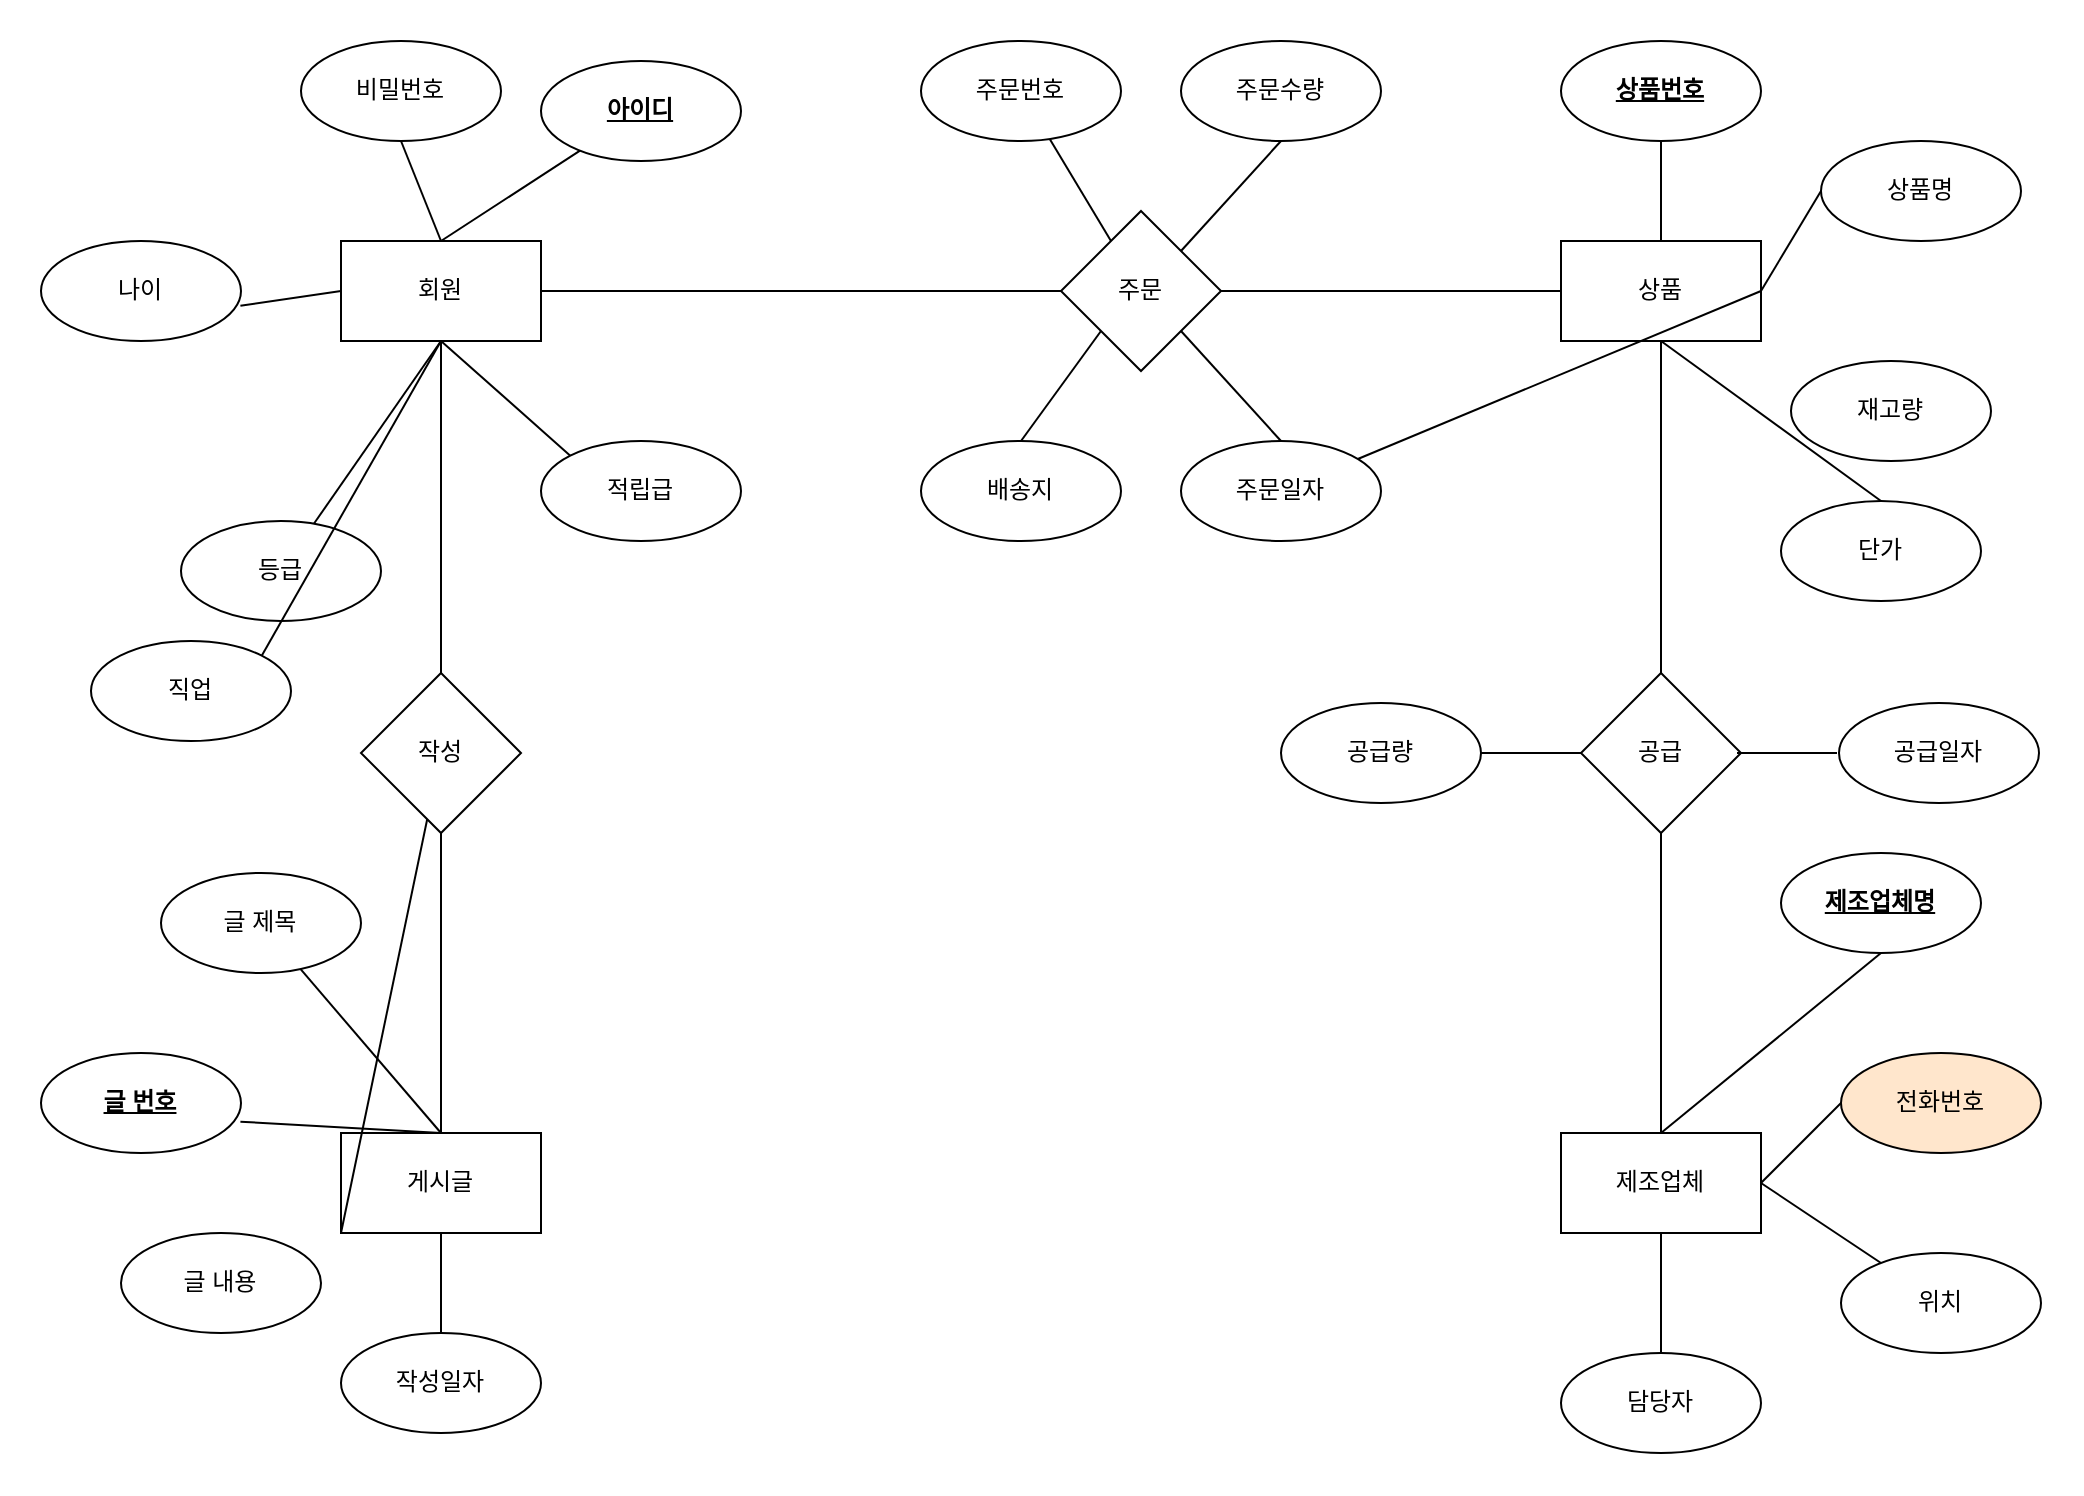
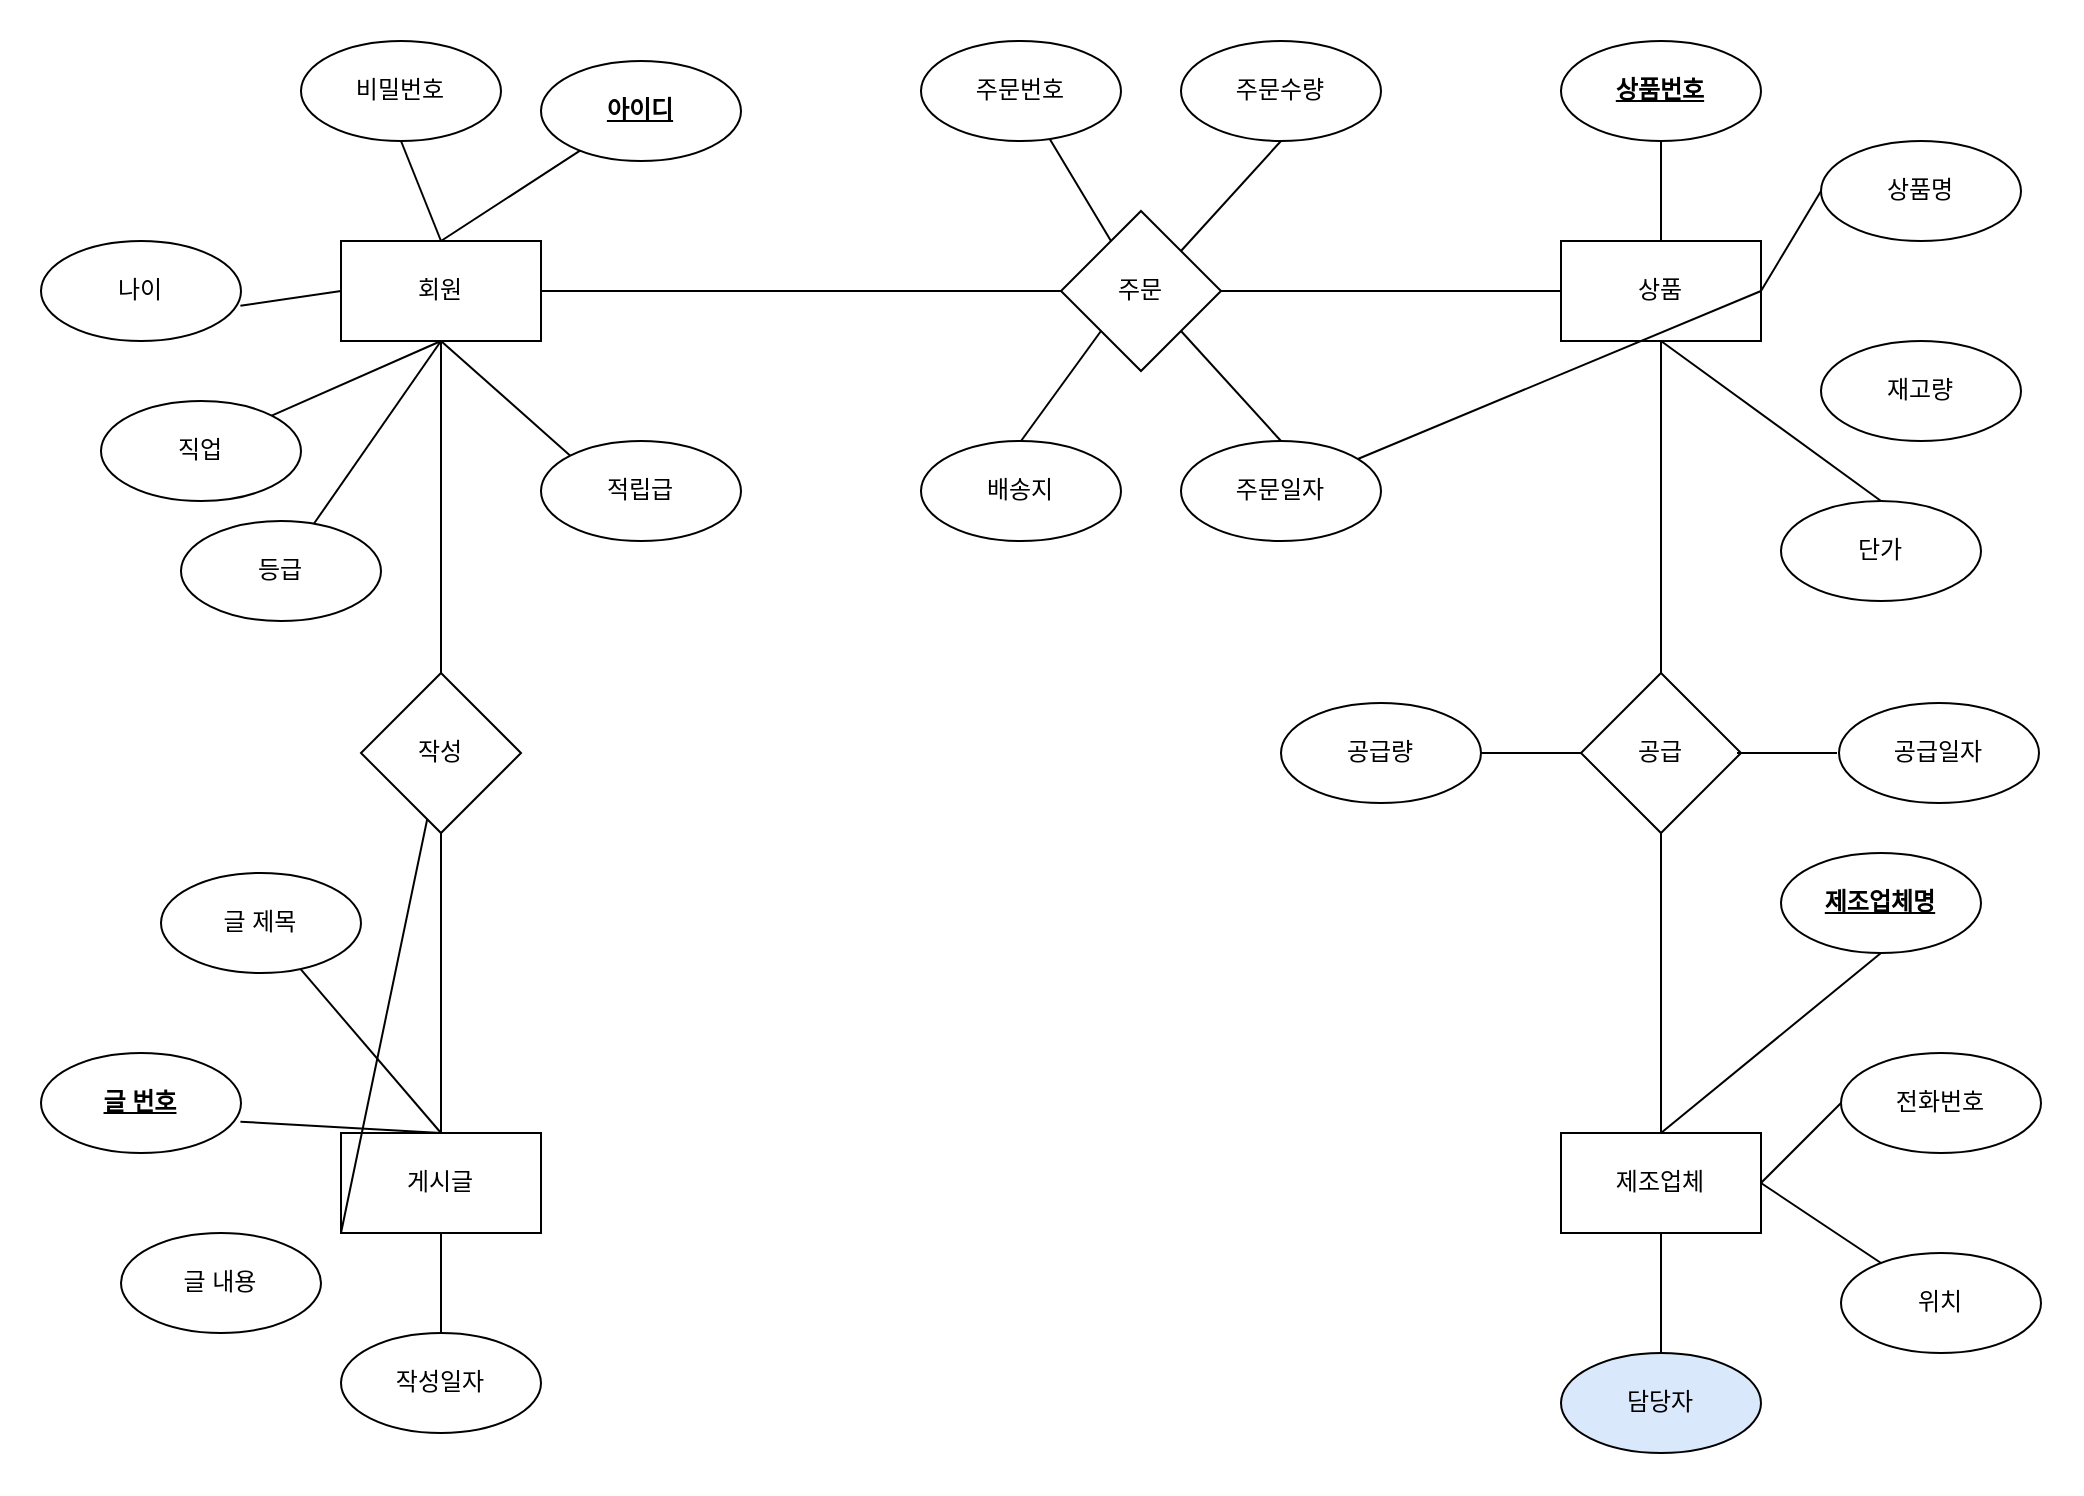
node "재고량": moved (1891, 411) -> (1921, 391)
node "직업": moved (191, 691) -> (201, 451)
node "전화번호": fillcolor #ffe6cc -> #ffffff
node "담당자": fillcolor #ffffff -> #dae8fc
